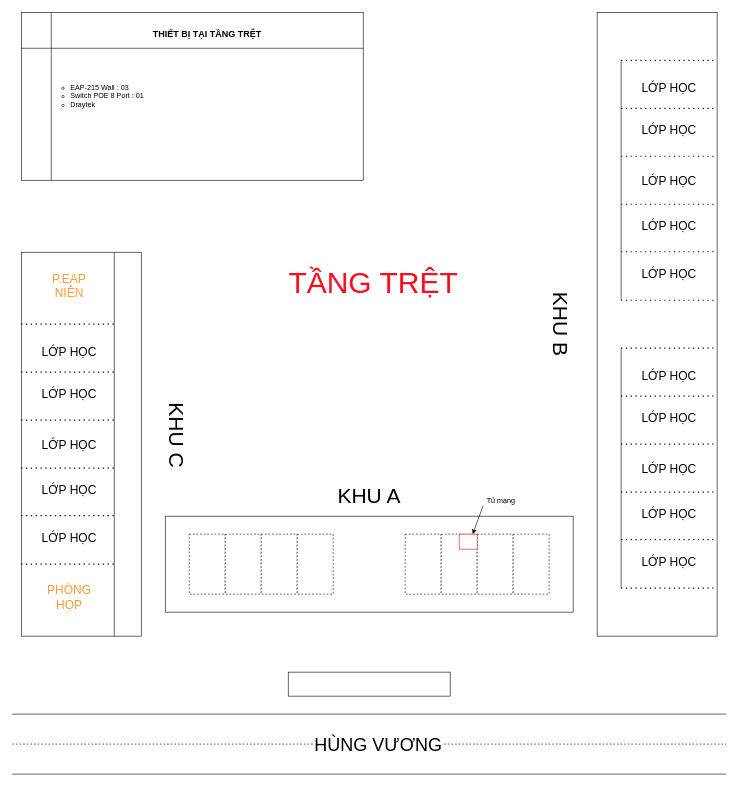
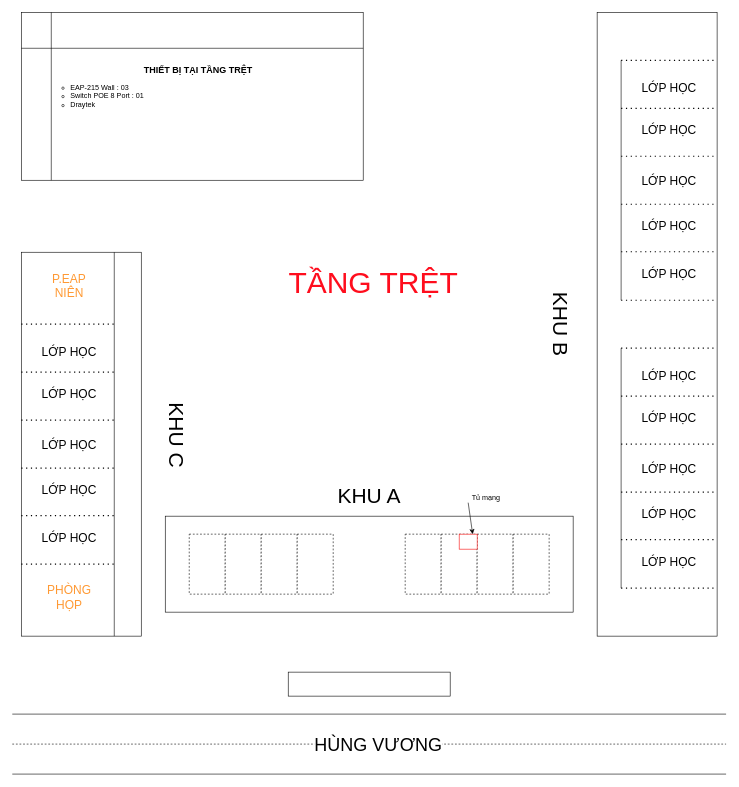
node "THIẾT BỊ TẠI TẦNG TRỆT": moved (207, 33) -> (198, 69)
node "Tủ mạng": moved (501, 501) -> (486, 498)
